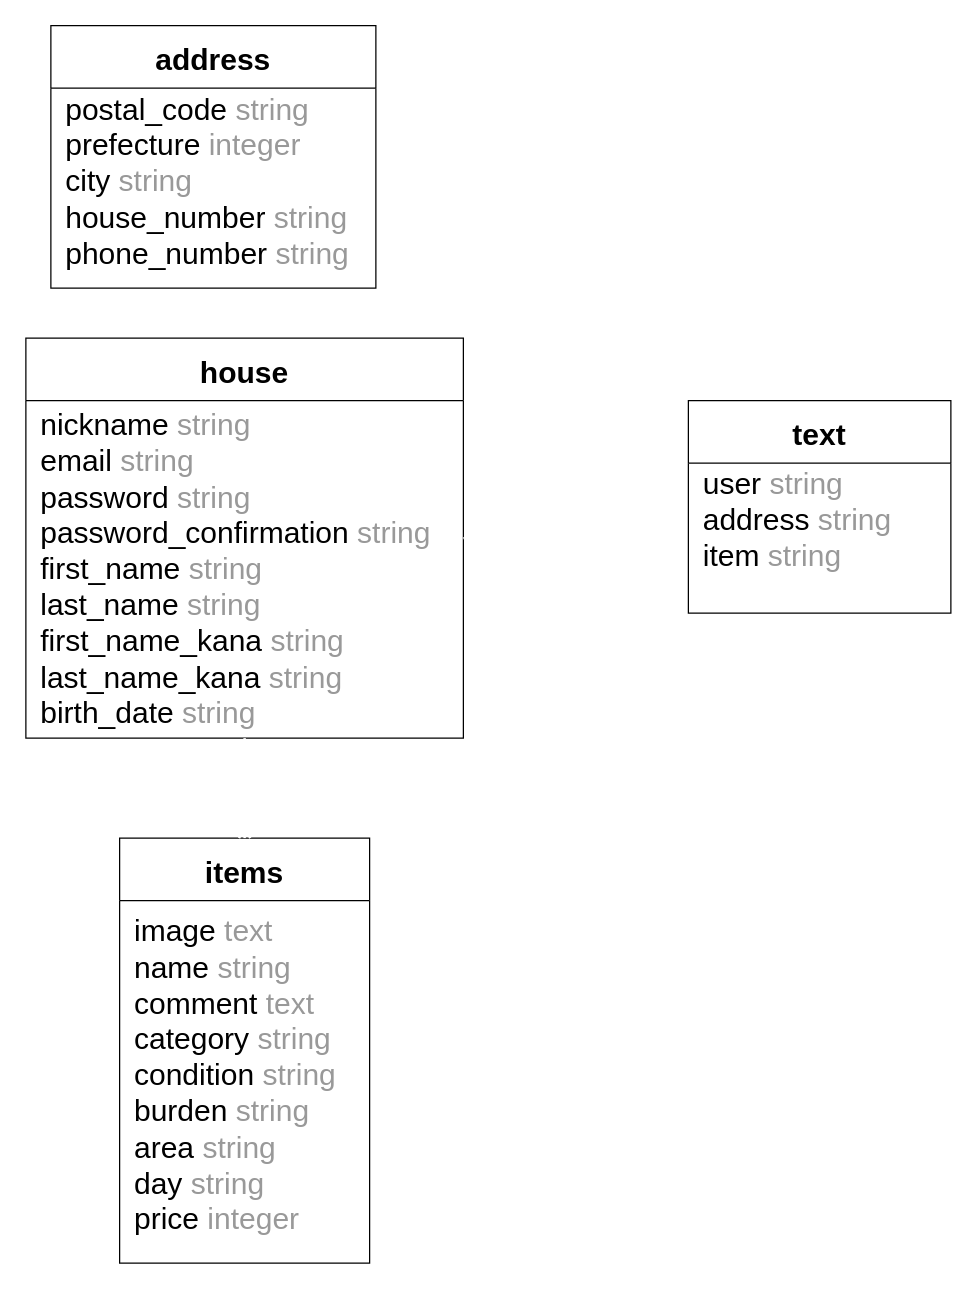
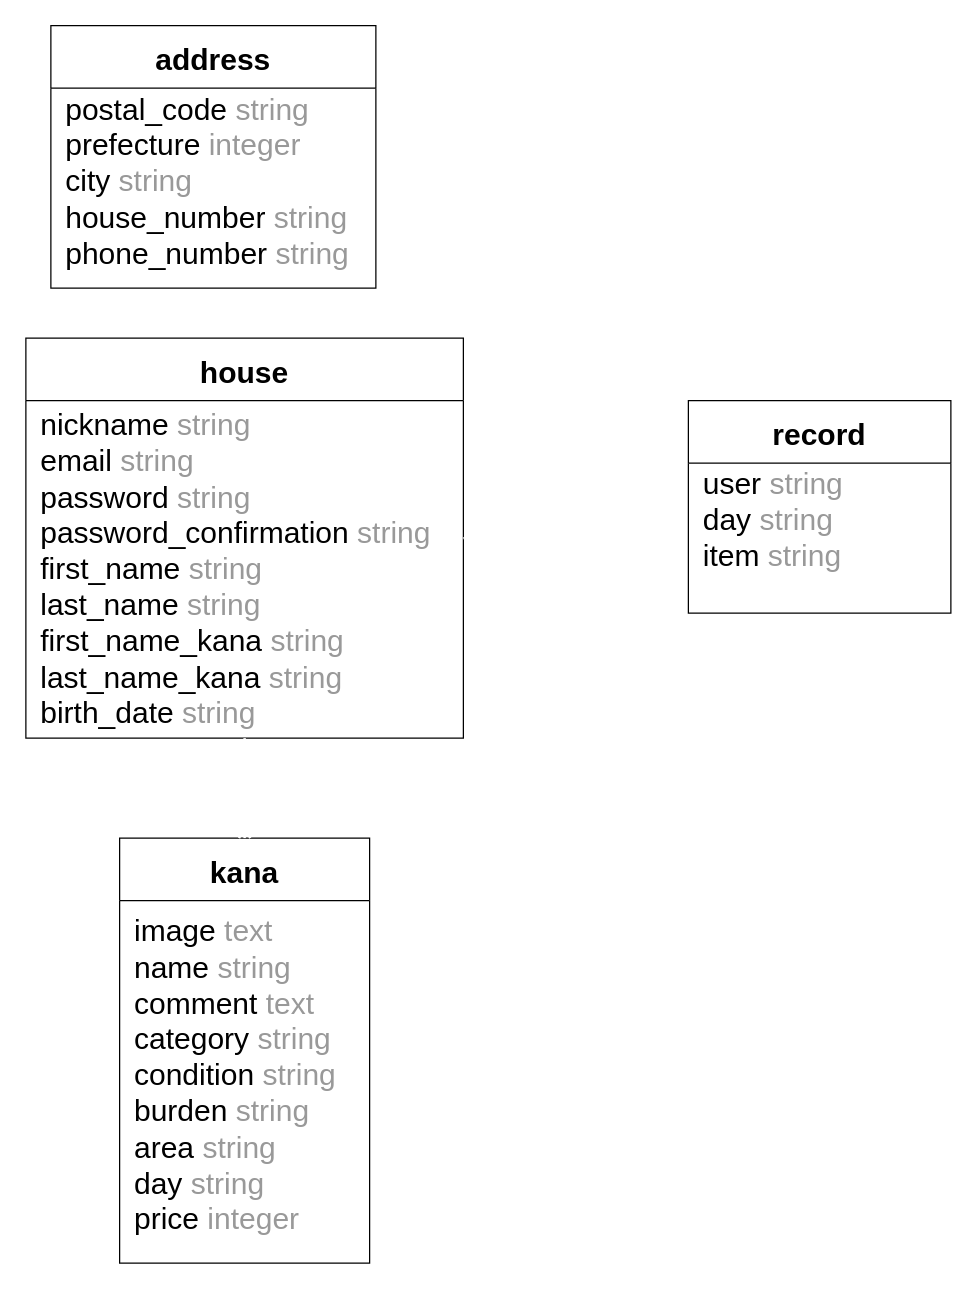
node "text": label "text" -> "record"
node "user string address string item string": label "user string address string item string" -> "user string day string item string"
node "items": label "items" -> "kana"
